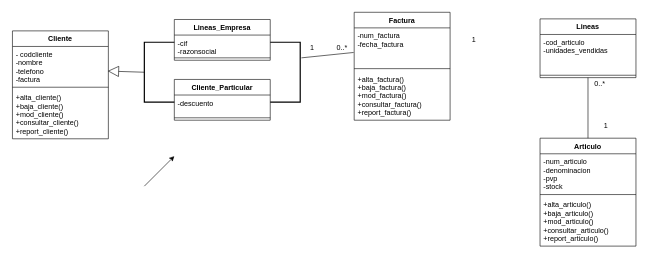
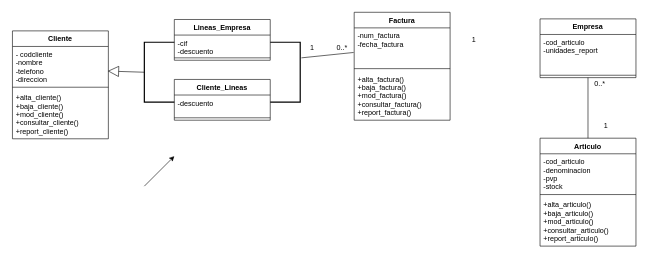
node "Lineas": label "Lineas" -> "Empresa"
node "-cif -razonsocial": label "-cif -razonsocial" -> "-cif -descuento"
node "-cod_articulo -unidades_vendidas": label "-cod_articulo -unidades_vendidas" -> "-cod_articulo -unidades_report"
node "- codcliente -nombre -telefono -factura": label "- codcliente -nombre -telefono -factura" -> "- codcliente -nombre -telefono -direccion"
node "Cliente_Particular": label "Cliente_Particular" -> "Cliente_Lineas"
node "-num_articulo -denominacion -pvp -stock": label "-num_articulo -denominacion -pvp -stock" -> "-cod_articulo -denominacion -pvp -stock"
